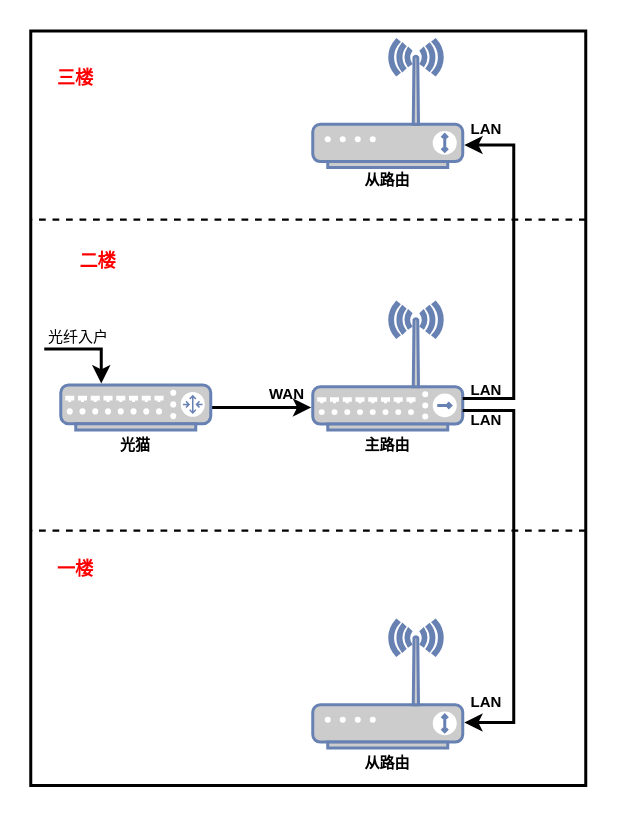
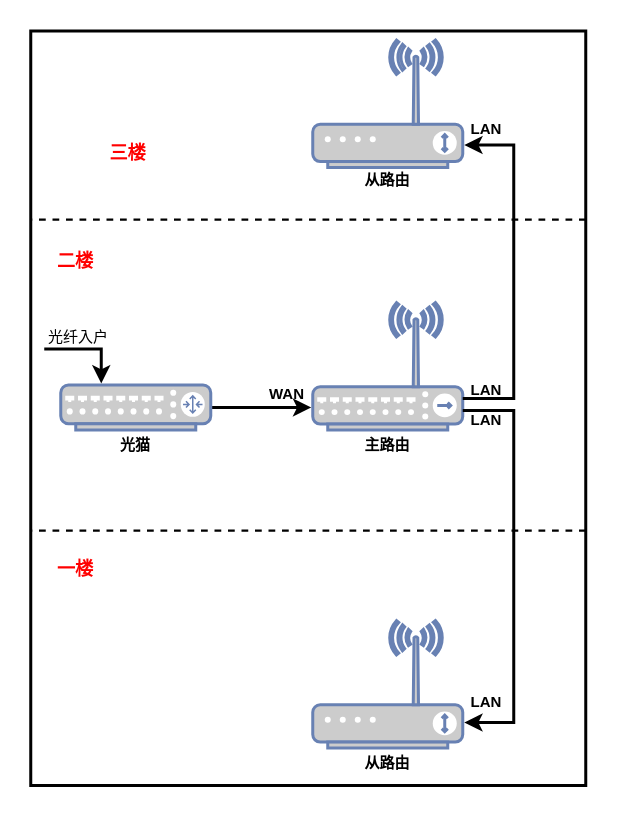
node "三楼": moved (76, 79) -> (128, 154)
node "二楼": moved (98, 262) -> (76, 262)
